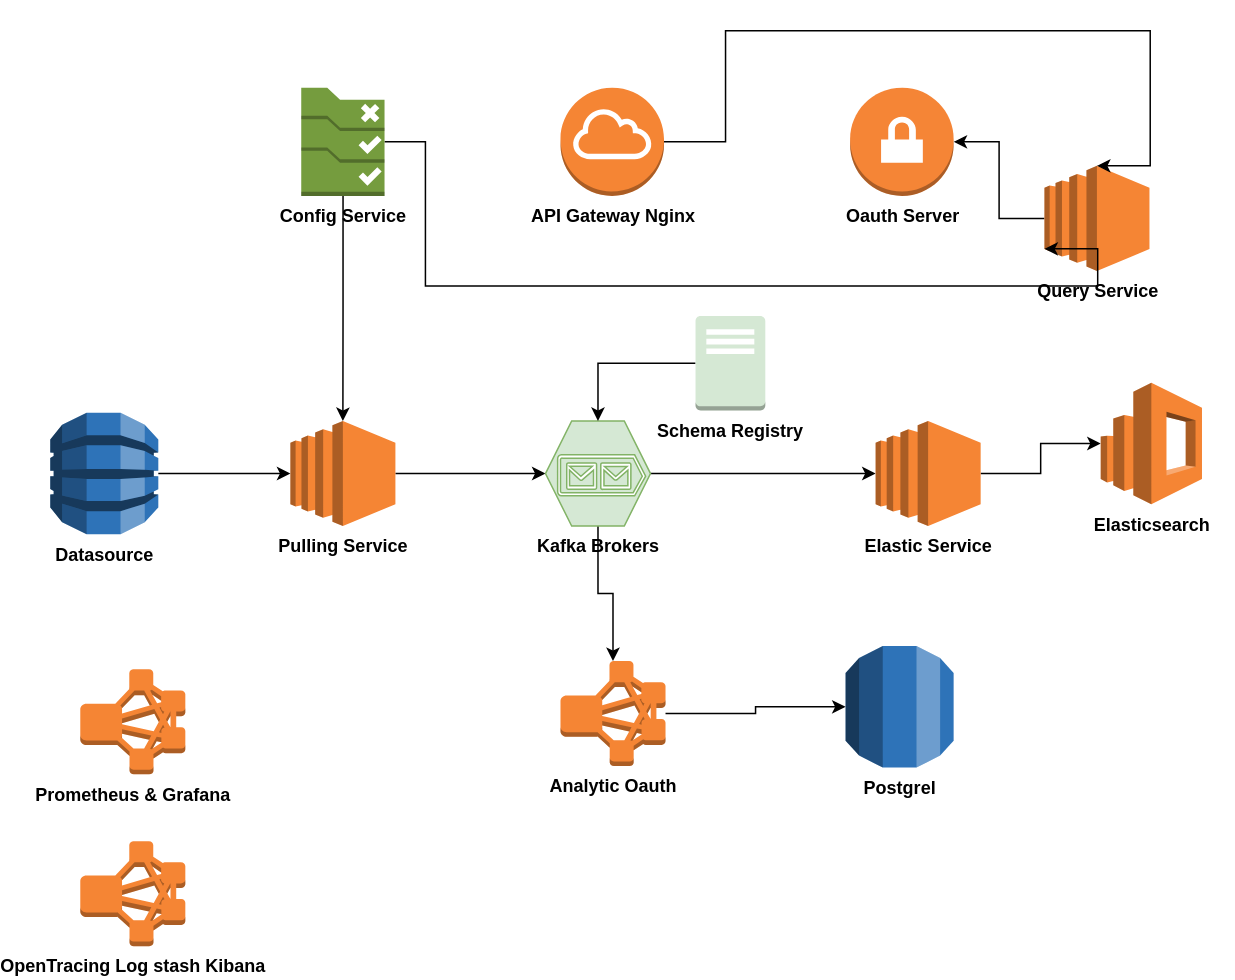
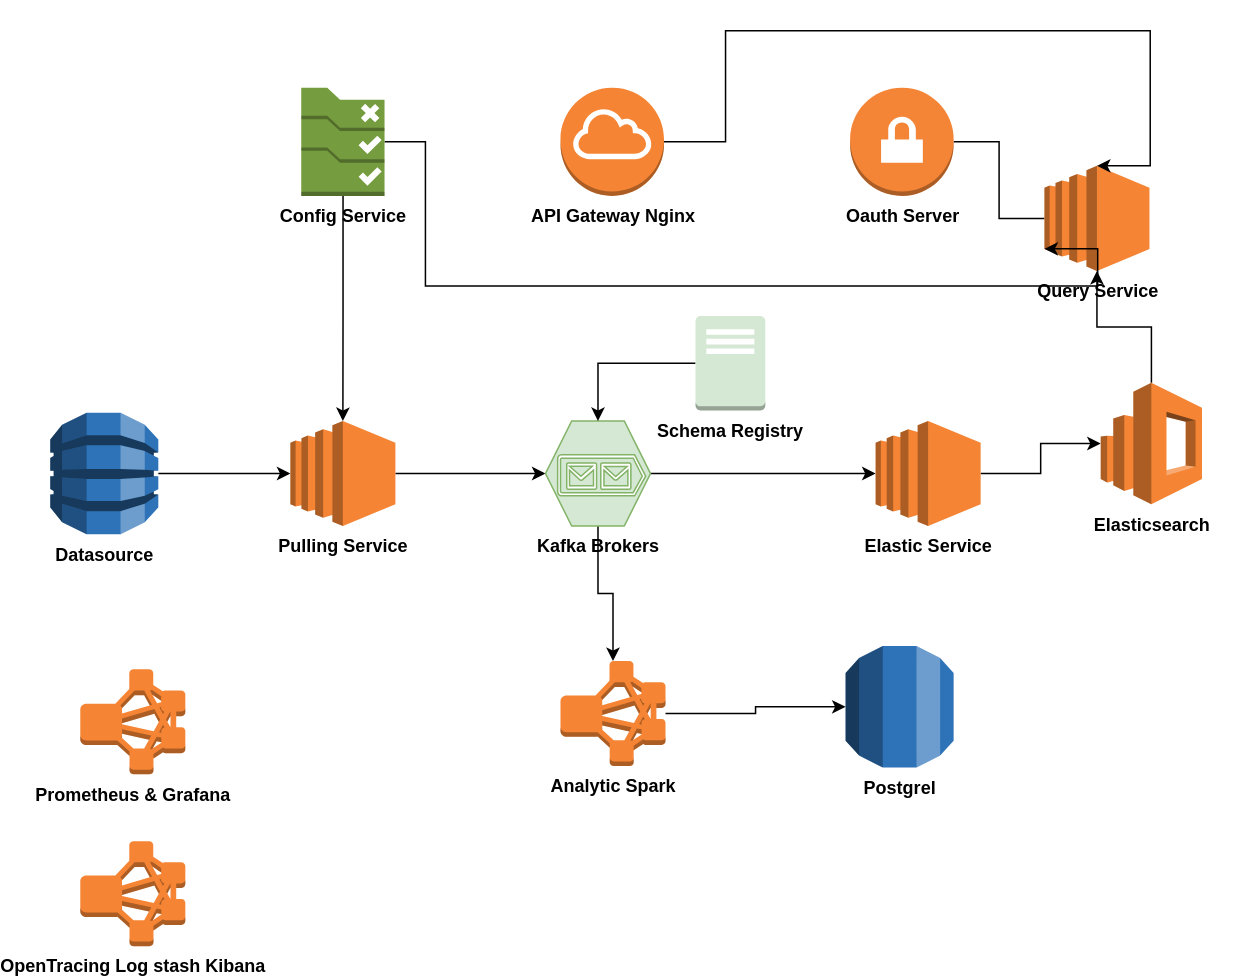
edge "Query Service" -> "Oauth Server": arrowhead classic -> none
edge "Elasticsearch" -> "Query Service": added
node "Analytic Oauth": label "Analytic Oauth" -> "Analytic Spark"
